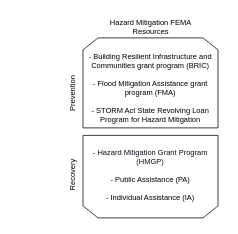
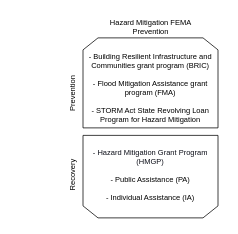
node "Hazard Mitigation FEMA Resources": label "Hazard Mitigation FEMA Resources" -> "Hazard Mitigation FEMA Prevention"
